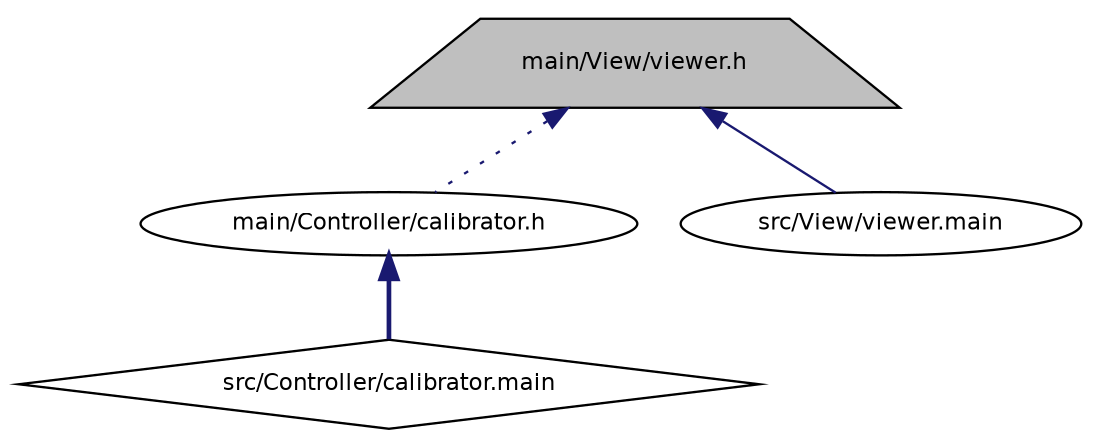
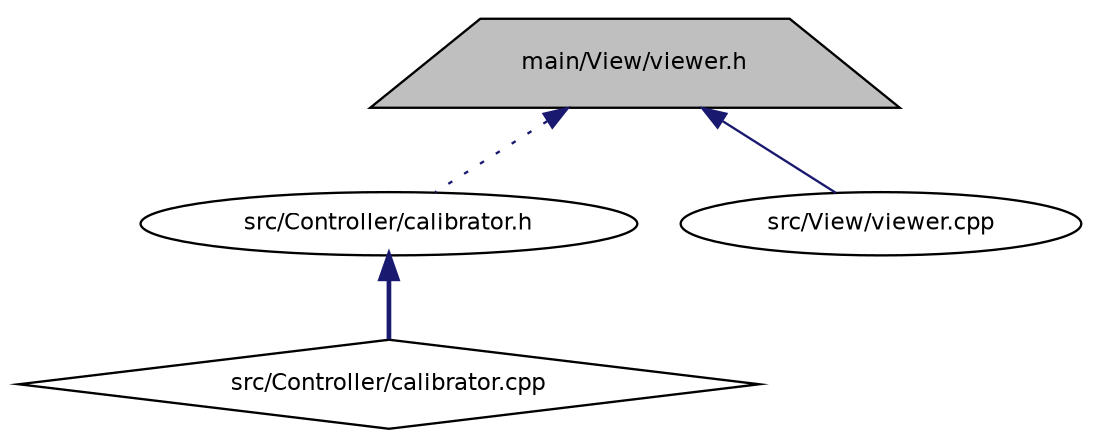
node "main/Controller/calibrator.h": label "main/Controller/calibrator.h" -> "src/Controller/calibrator.h"
node "src/View/viewer.main": label "src/View/viewer.main" -> "src/View/viewer.cpp"
node "src/Controller/calibrator.main": label "src/Controller/calibrator.main" -> "src/Controller/calibrator.cpp"
